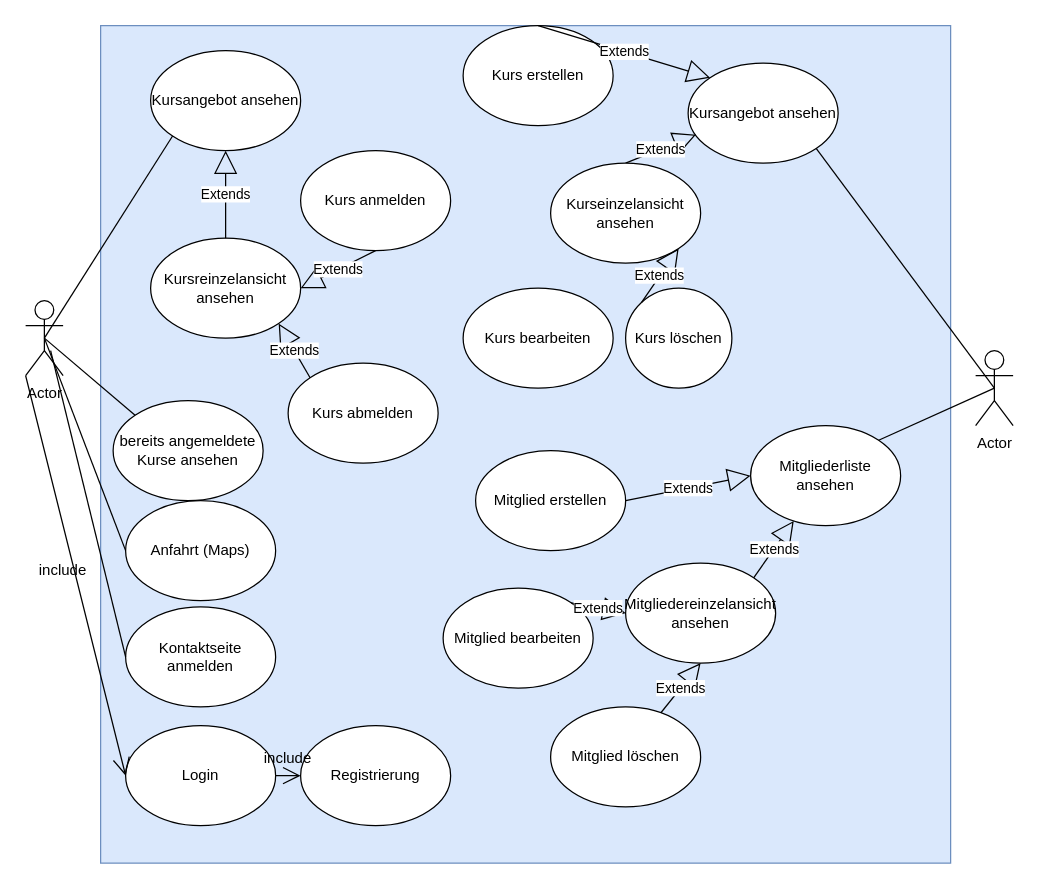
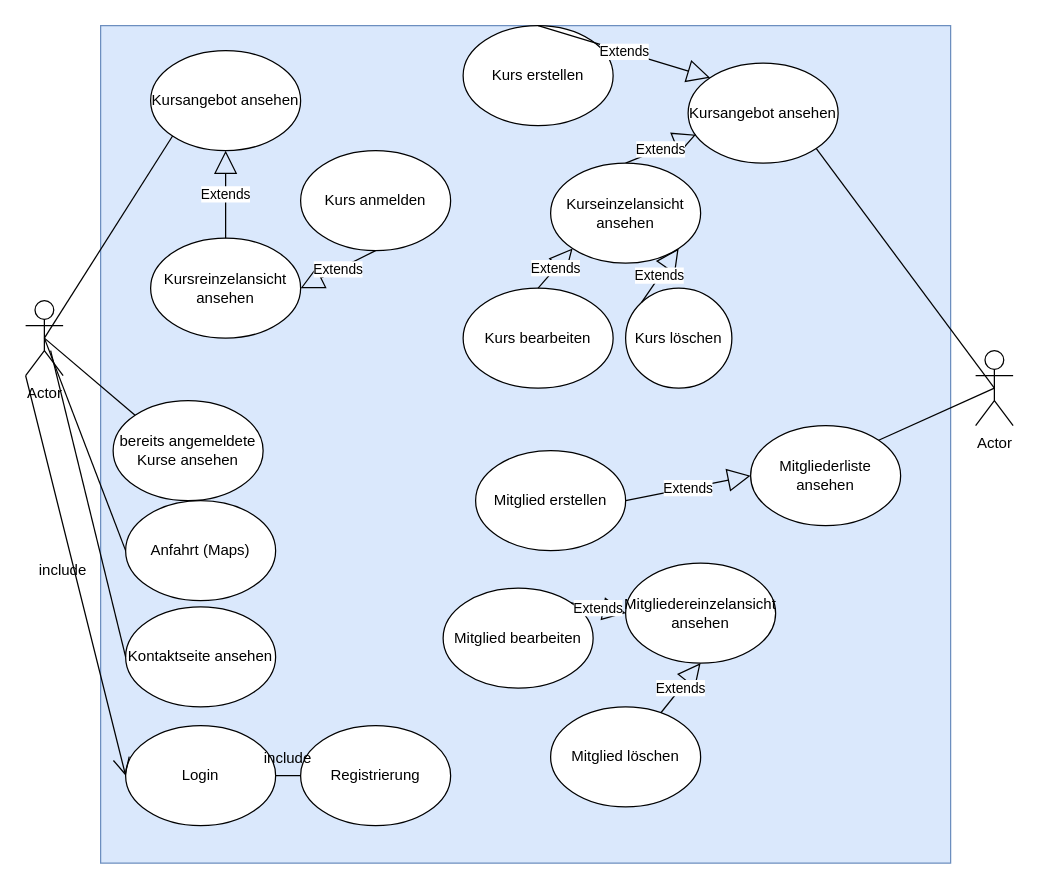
edge "Kurs bearbeiten" -> "Kurseinzelansicht ansehen": added, label "Extends"
edge "Kurs abmelden" -> "Kursreinzelansicht ansehen": removed, label "Extends"
node "Kurs abmelden": removed
edge "Mitgliedereinzelansicht ansehen" -> "Mitgliederliste ansehen": removed, label "Extends"
node "Kontaktseite anmelden": label "Kontaktseite anmelden" -> "Kontaktseite ansehen"
edge "Login" -> "Registrierung": arrowhead open -> none
